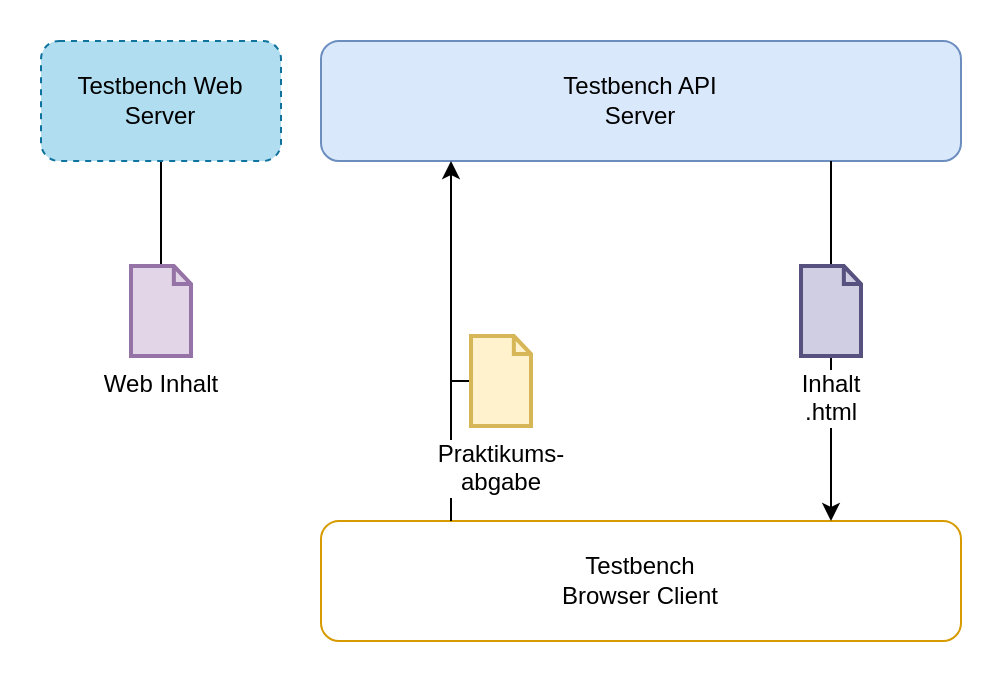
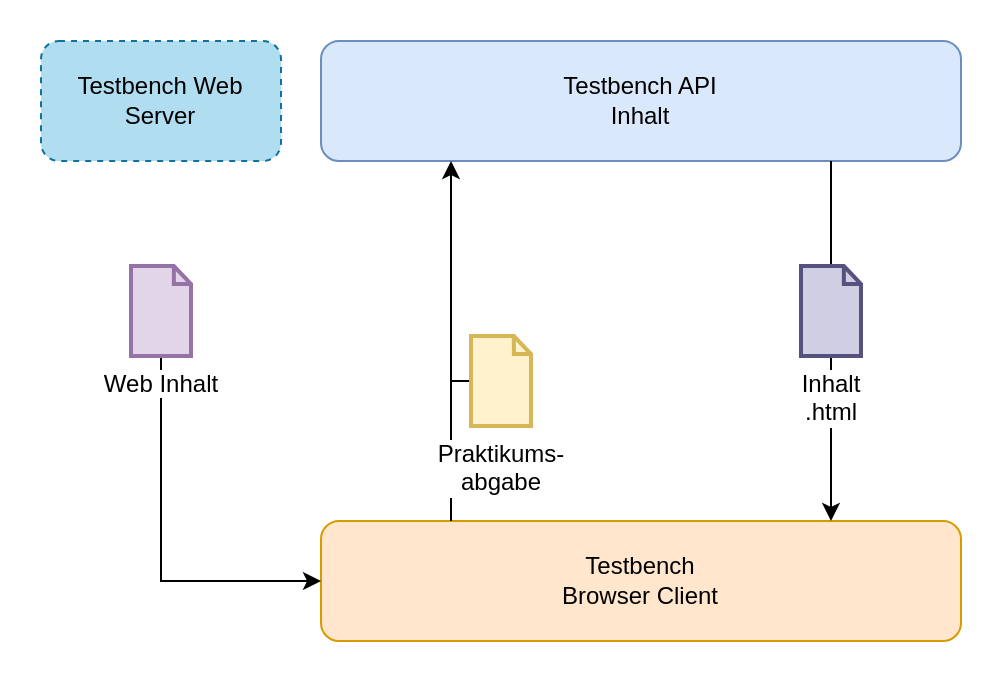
node "Testbench API Server": label "Testbench API Server" -> "Testbench API Inhalt"
edge "Testbench Web Server" -- "Web Inhalt": removed
edge "Web Inhalt" -> "Testbench Browser Client": added
node "Testbench Browser Client": fillcolor #ffffff -> #ffe6cc
